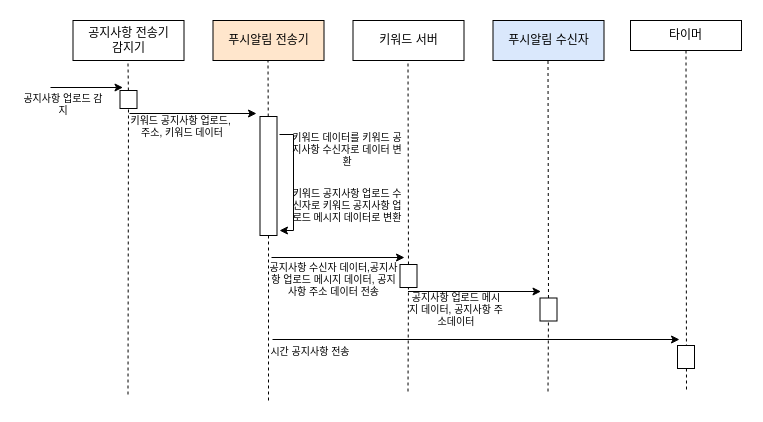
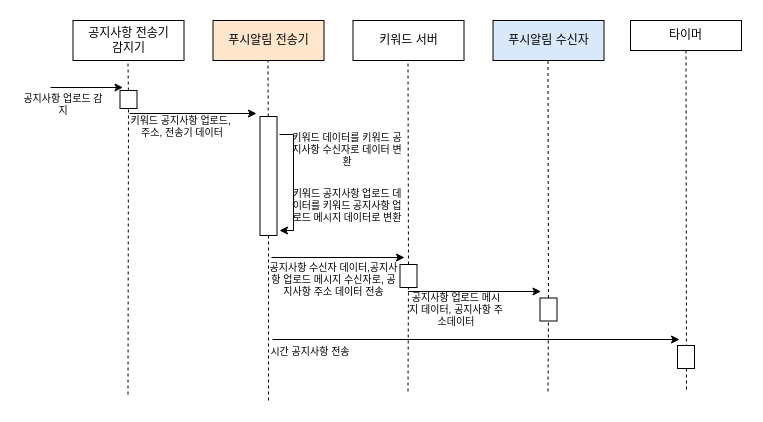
node "키워드 공지사항 업로드, 주소, 키워드 데이터": label "키워드 공지사항 업로드, 주소, 키워드 데이터" -> "키워드 공지사항 업로드, 주소, 전송기 데이터"
node "키워드 공지사항 업로드 수신자로 키워드 공지사항 업로드 메시지 데이터로 변환": label "키워드 공지사항 업로드 수신자로 키워드 공지사항 업로드 메시지 데이터로 변환" -> "키워드 공지사항 업로드 데이터를 키워드 공지사항 업로드 메시지 데이터로 변환"
node "공지사항 수신자 데이터,공지사항 업로드 메시지 데이터, 공지사항 주소 데이터 전송": label "공지사항 수신자 데이터,공지사항 업로드 메시지 데이터, 공지사항 주소 데이터 전송" -> "공지사항 수신자 데이터,공지사항 업로드 메시지 수신자로, 공지사항 주소 데이터 전송"
